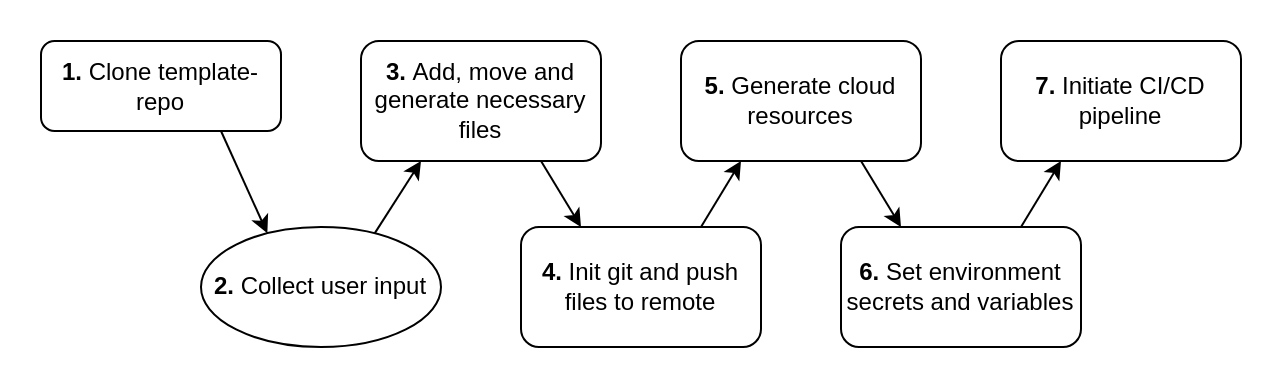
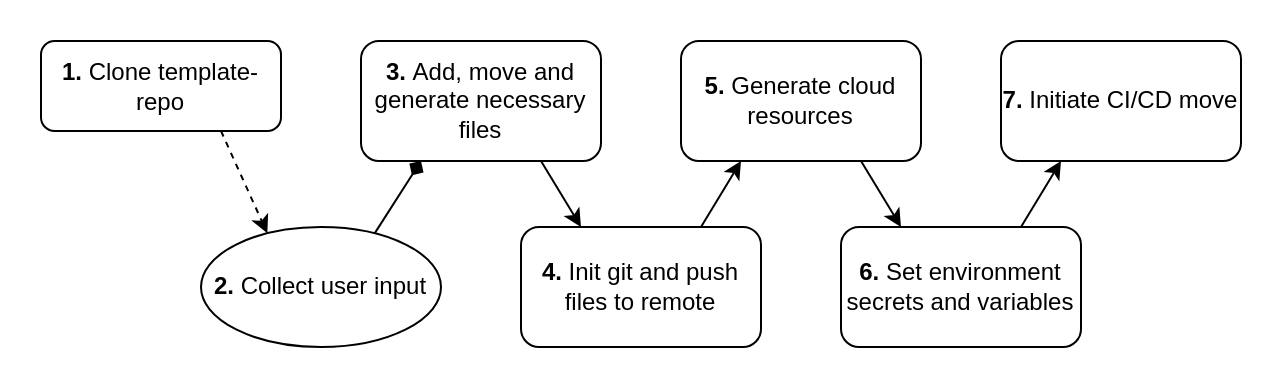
node "7. Initiate CI/CD pipeline": label "7. Initiate CI/CD pipeline" -> "7. Initiate CI/CD move"
edge "2. Collect user input" -> "3. Add, move and generate necessary files": arrowhead classic -> diamond
edge "1. Clone template-repo" -> "2. Collect user input": style solid -> dashed
